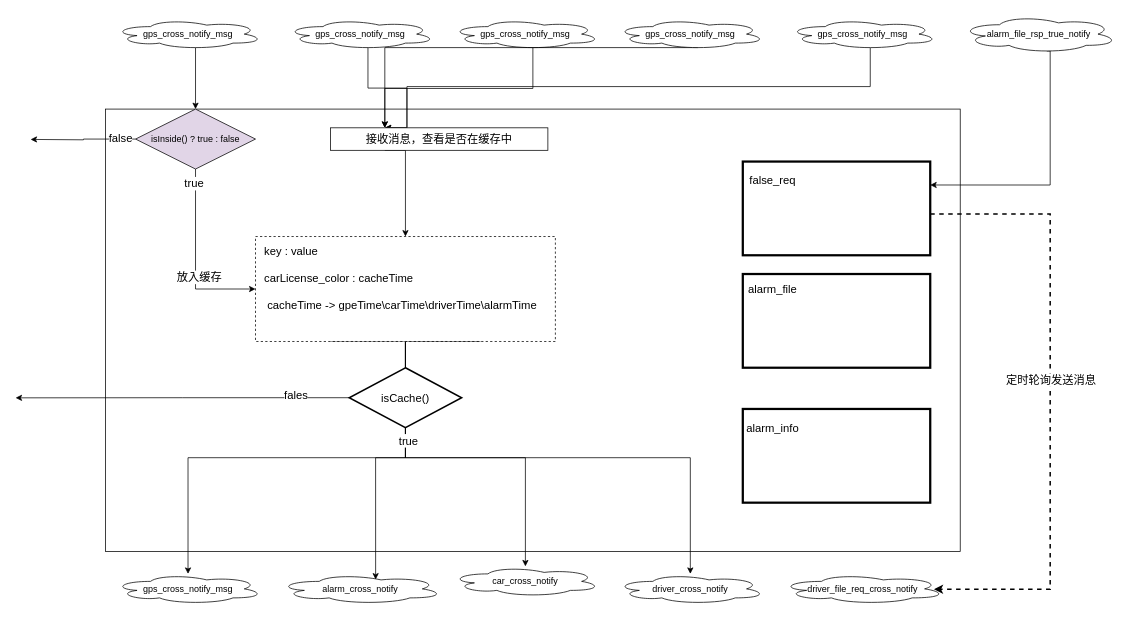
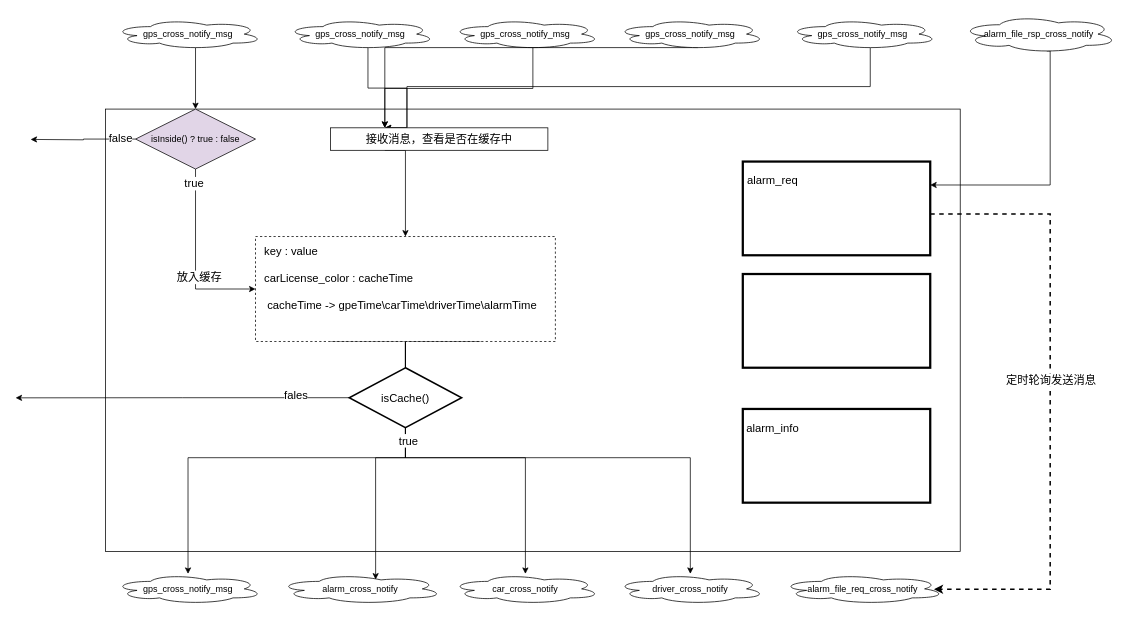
node "alarm_file_rsp_true_notify": label "alarm_file_rsp_true_notify" -> "alarm_file_rsp_cross_notify"
node "false_req": label "false_req" -> "alarm_req"
node "alarm_file": removed
node "car_cross_notify": moved (525, 582) -> (525, 589)
node "driver_file_req_cross_notify": label "driver_file_req_cross_notify" -> "alarm_file_req_cross_notify"
